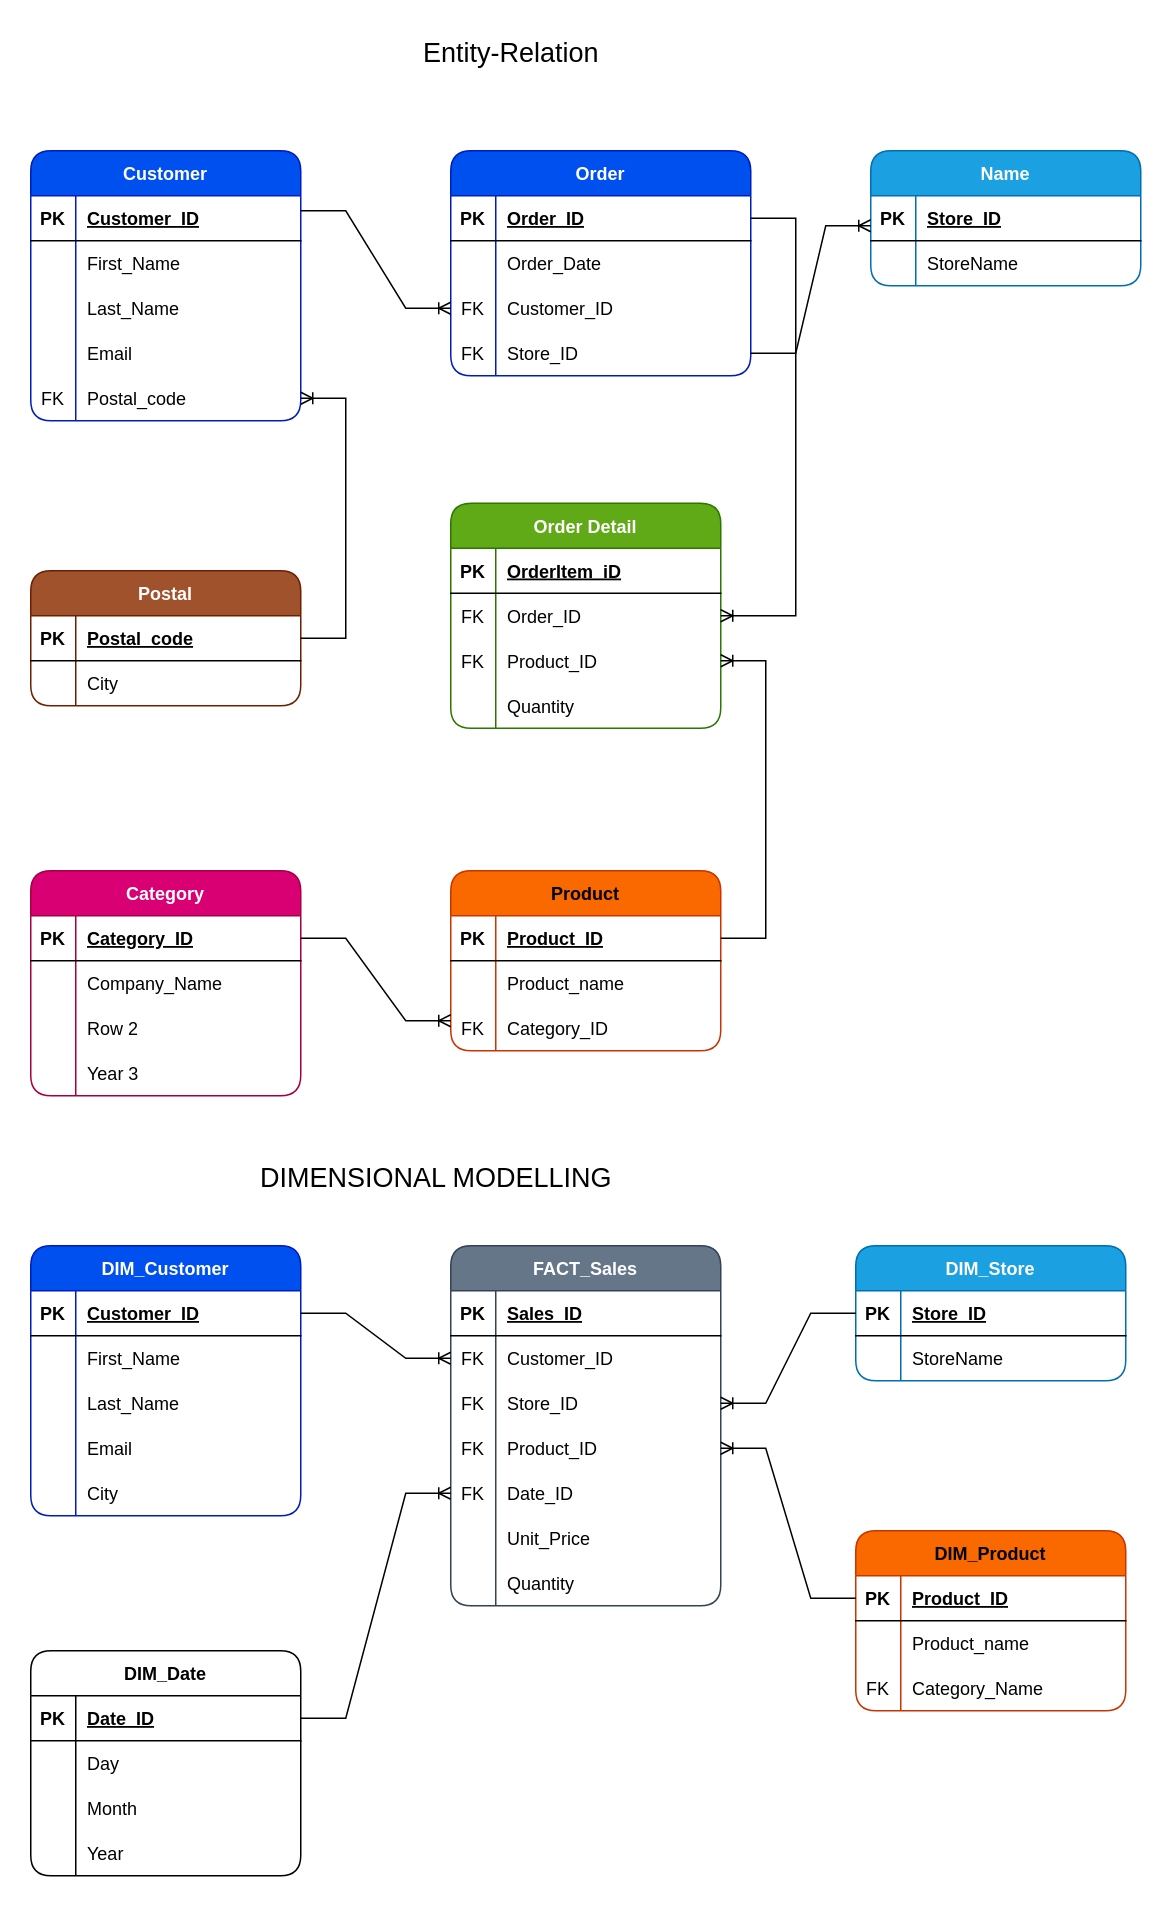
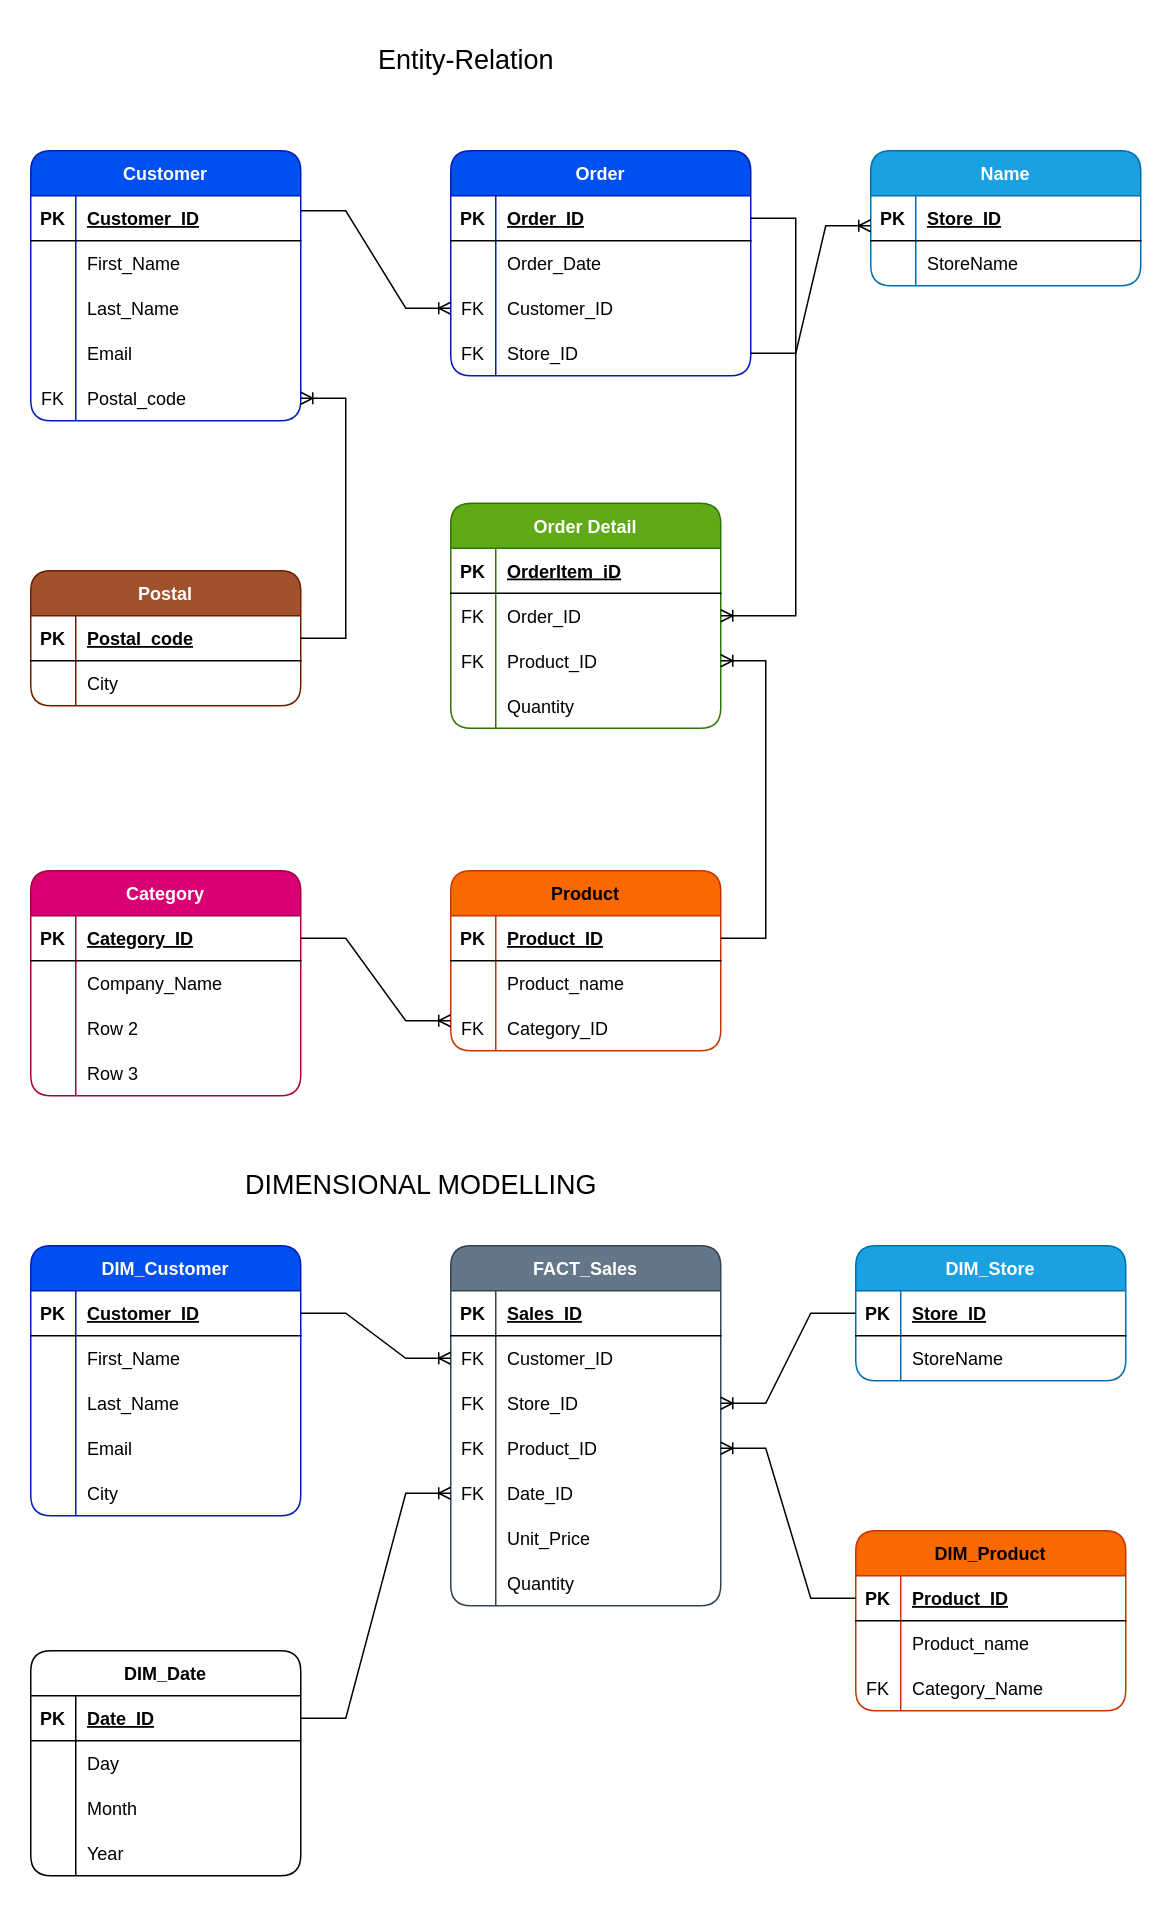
node "Entity-Relation": moved (511, 53) -> (466, 61)
node "Year 3": label "Year 3" -> "Row 3"
node "DIMENSIONAL MODELLING": moved (436, 1178) -> (421, 1186)
